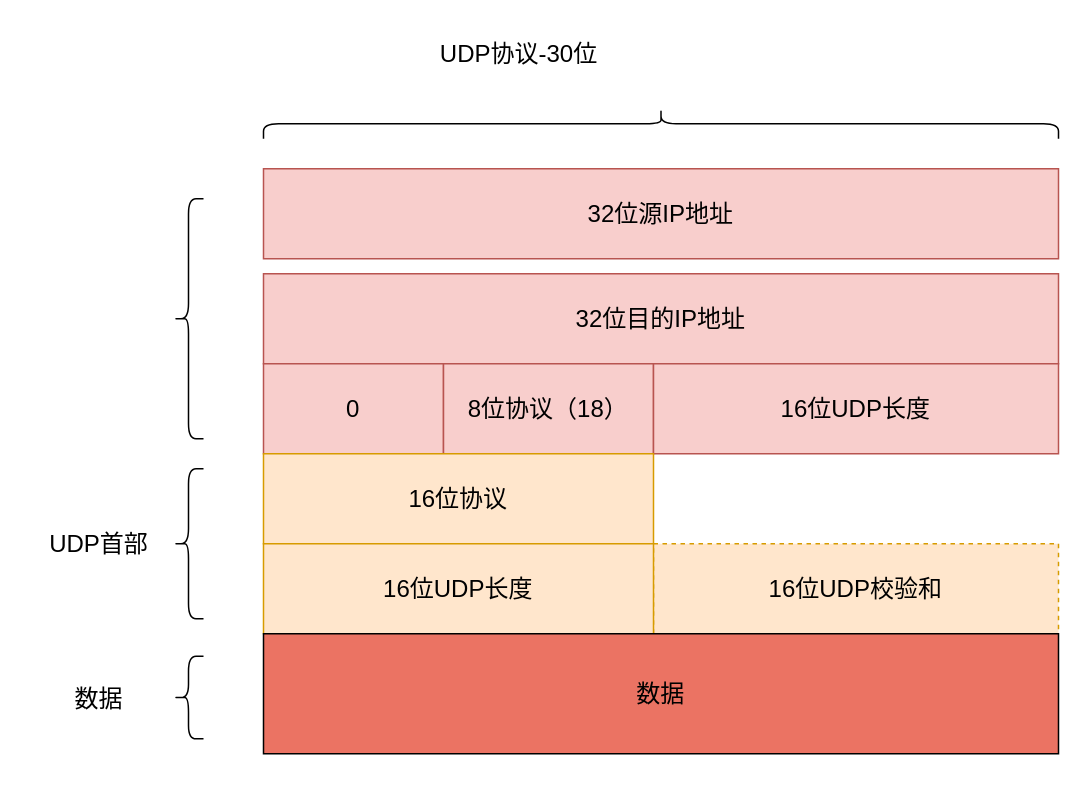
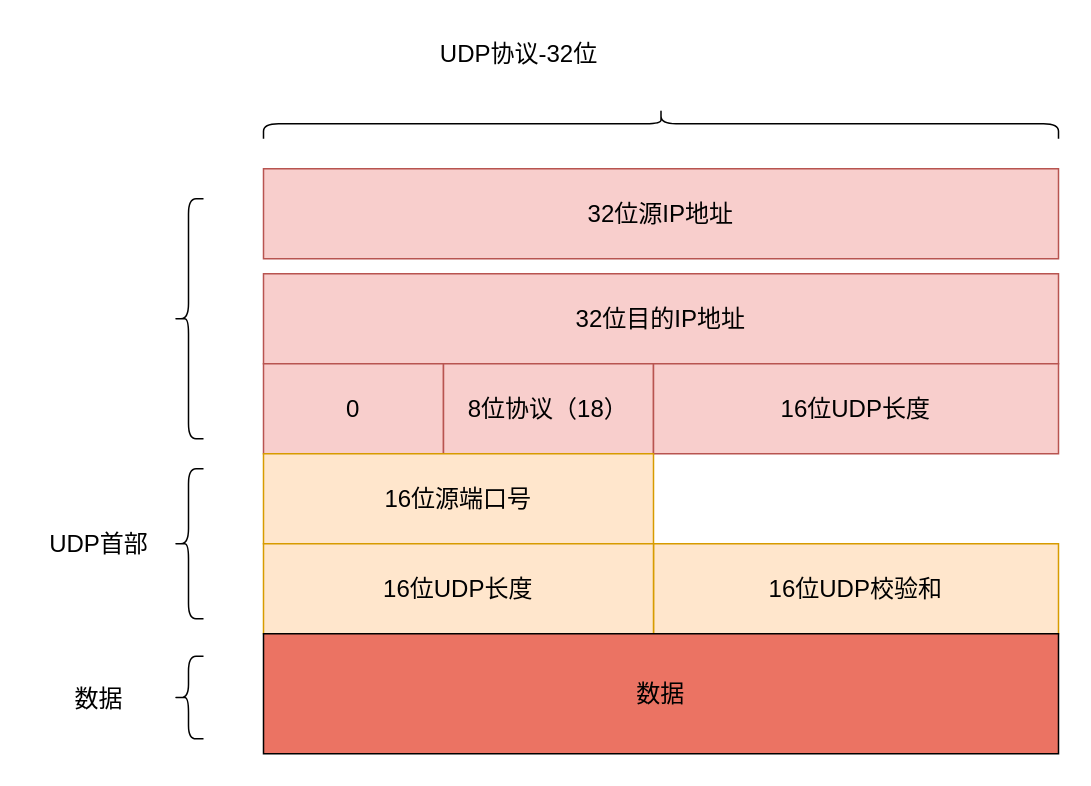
node "UDP协议-30位": label "UDP协议-30位" -> "UDP协议-32位"
node "16位协议": label "16位协议" -> "16位源端口号"
node "16位UDP校验和": style dashed -> solid
